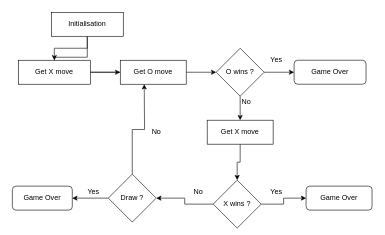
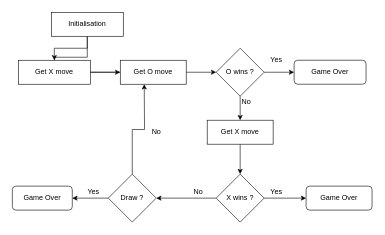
node "X wins ?": moved (237, 204) -> (240, 198)
